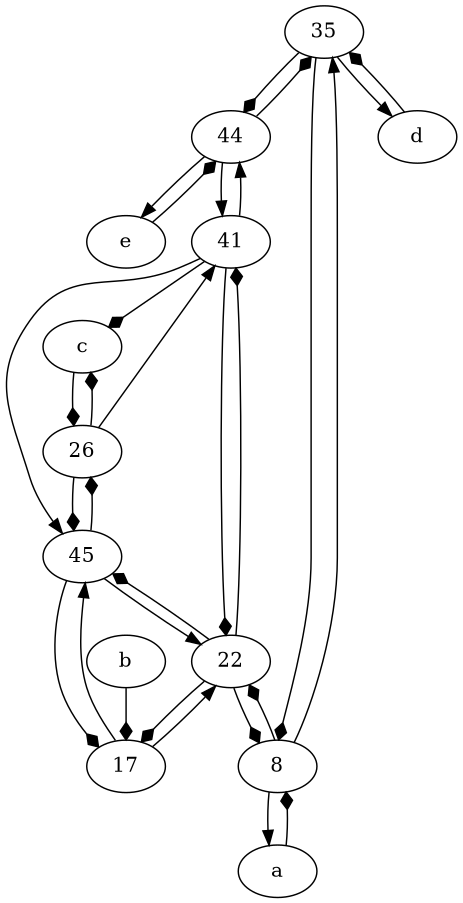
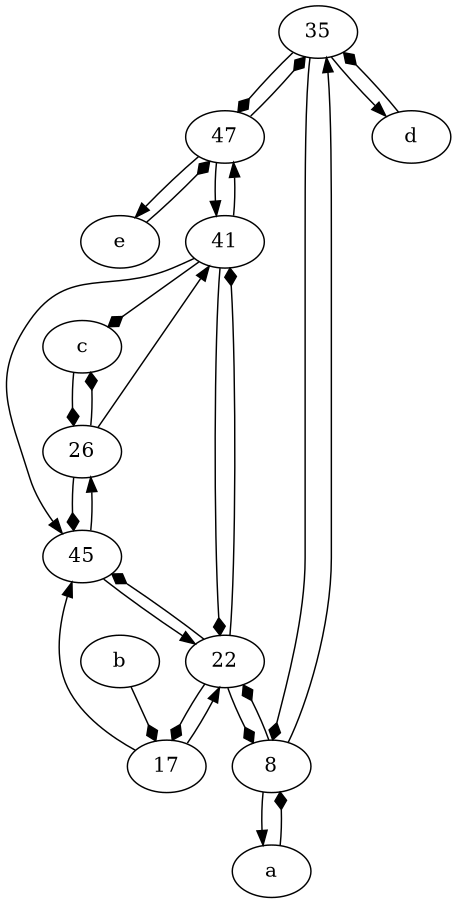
node "44": label "44" -> "47"
edge "45" -> "26": arrowhead diamond -> normal
edge "45" -> "17": removed
